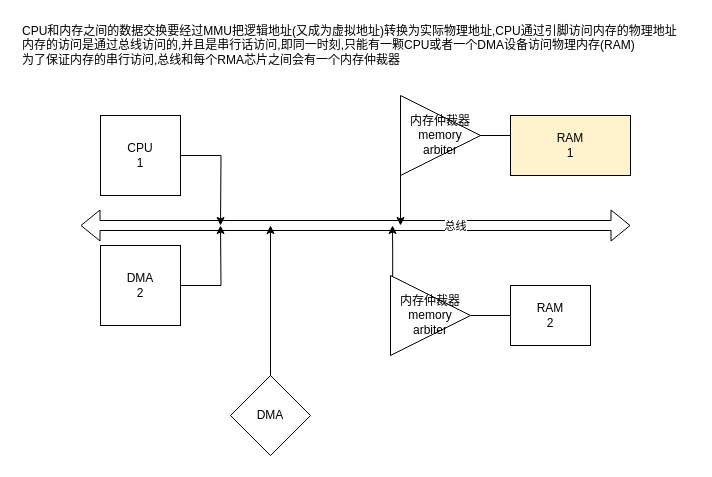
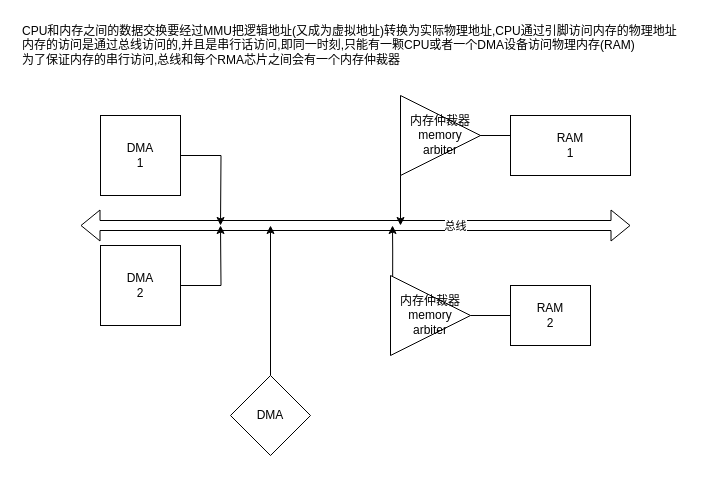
node "RAM 1": fillcolor #fff2cc -> #ffffff
node "CPU 1": label "CPU 1" -> "DMA 1"
